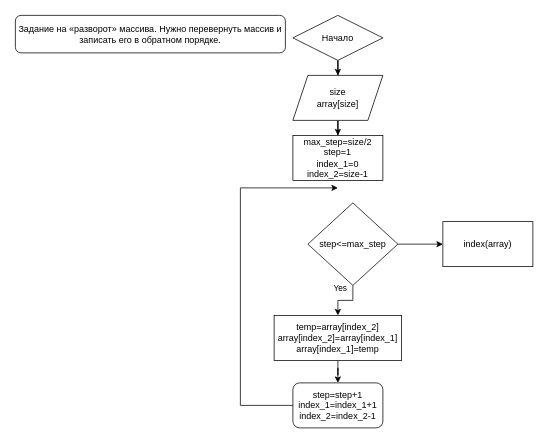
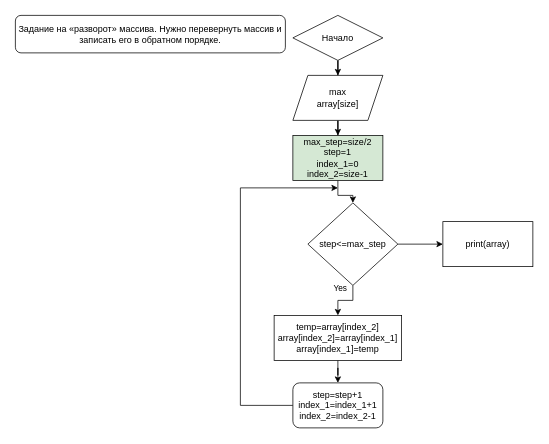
node "size array[size]": label "size array[size]" -> "max array[size]"
node "max_step=size/2 step=1 index_1=0 index_2=size-1": fillcolor #ffffff -> #d5e8d4
edge "max_step=size/2 step=1 index_1=0 index_2=size-1" -> "step<=max_step": added
node "index(array)": label "index(array)" -> "print(array)"
